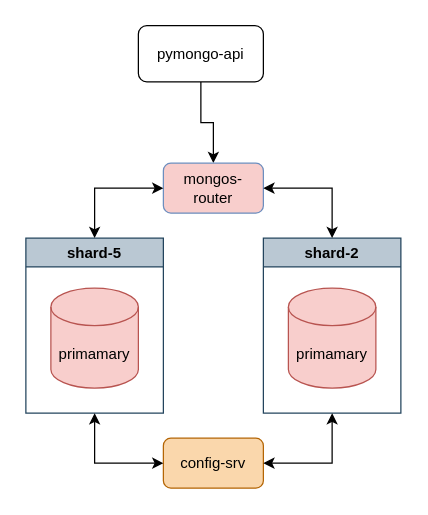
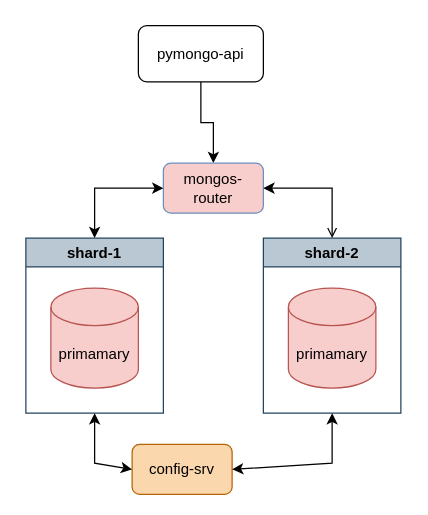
edge "mongos-router" -- "shard-2": arrowhead classic -> open
node "shard-5": label "shard-5" -> "shard-1"
node "config-srv": moved (213, 463) -> (182, 469)
